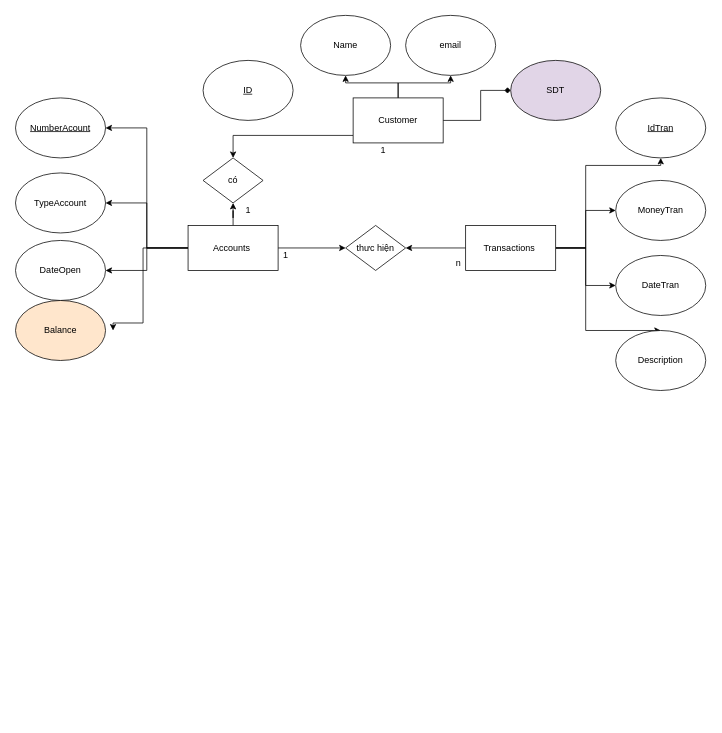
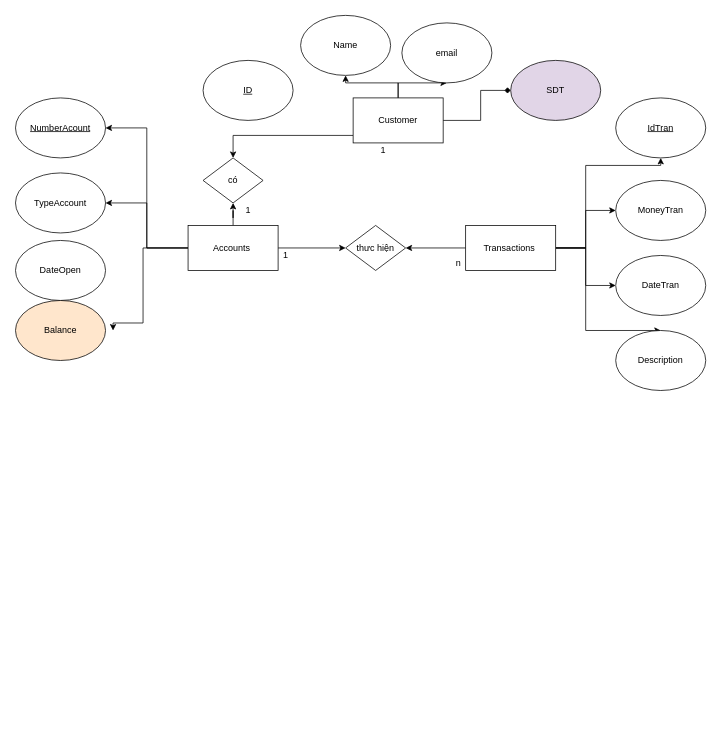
node "email": moved (450, 45) -> (447, 53)
edge "Accounts" -> "DateOpen": removed
